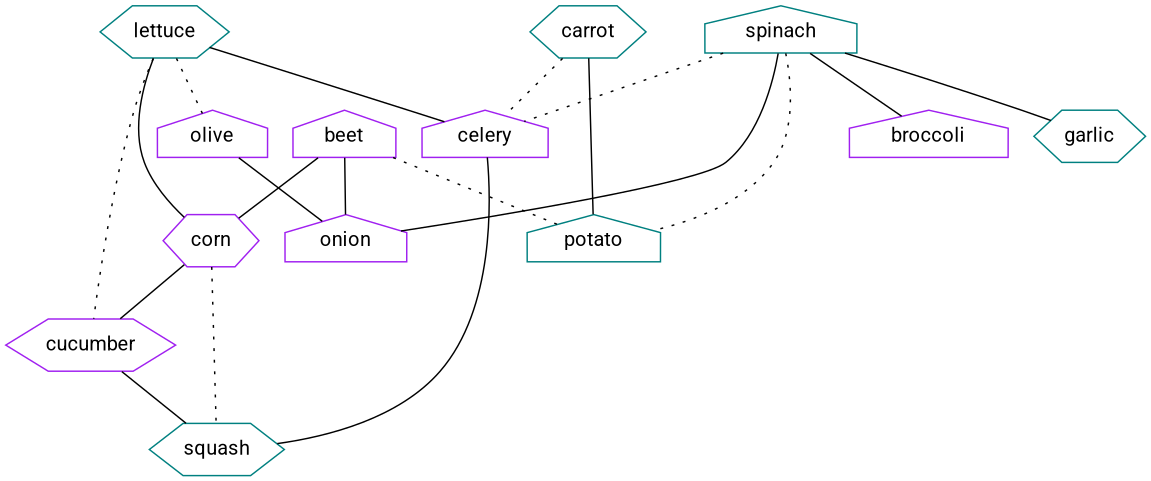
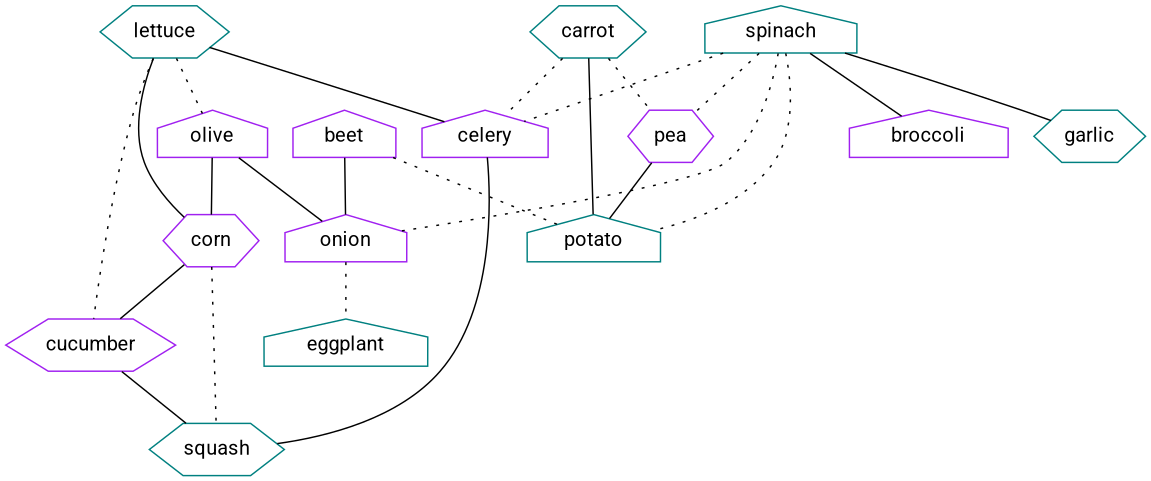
node "pea": added
edge "beet" -- "corn": now "olive" -- "corn"
edge "spinach" -- "onion": style solid -> dotted
node "eggplant": added
